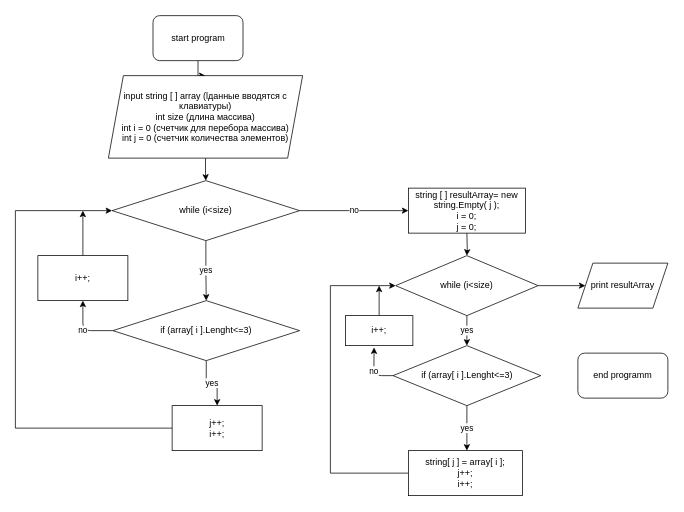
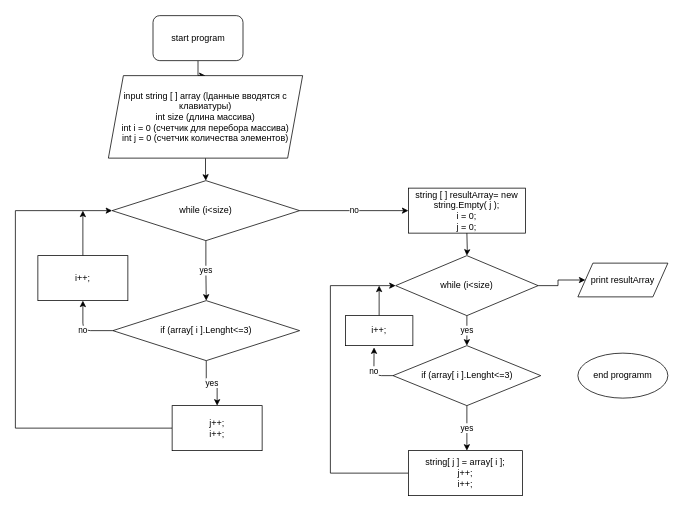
node "print resultArray": size 90x45 -> 90x34
node "end programm": shape rounded rectangle -> ellipse
